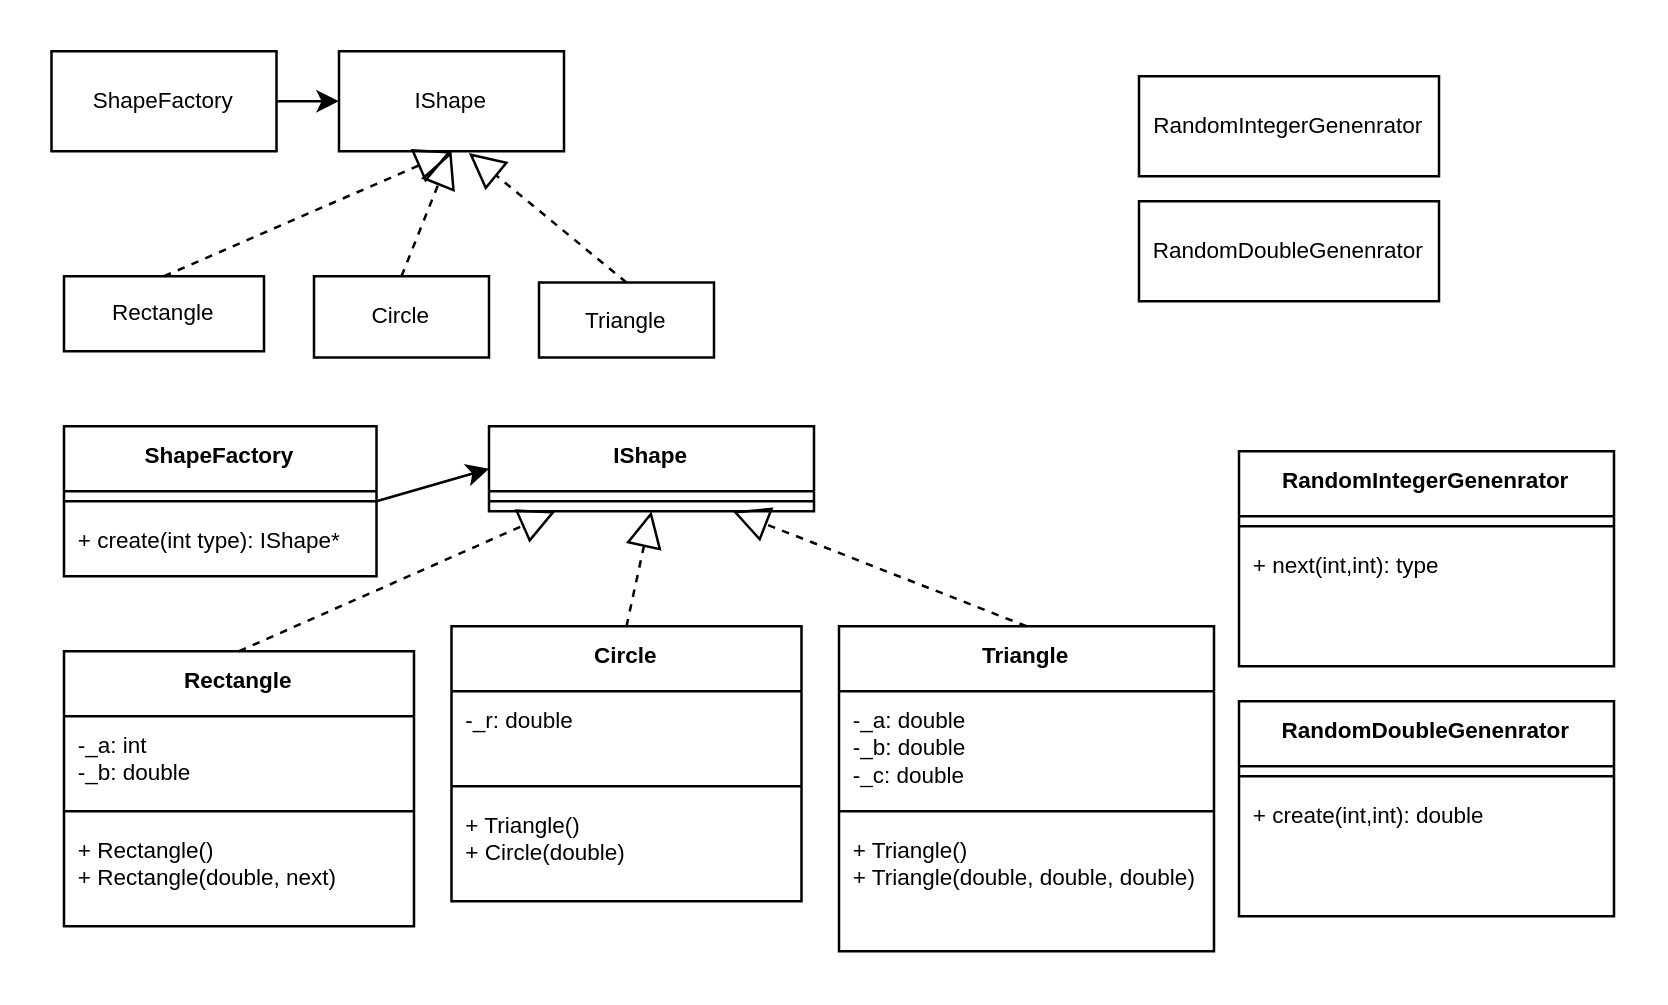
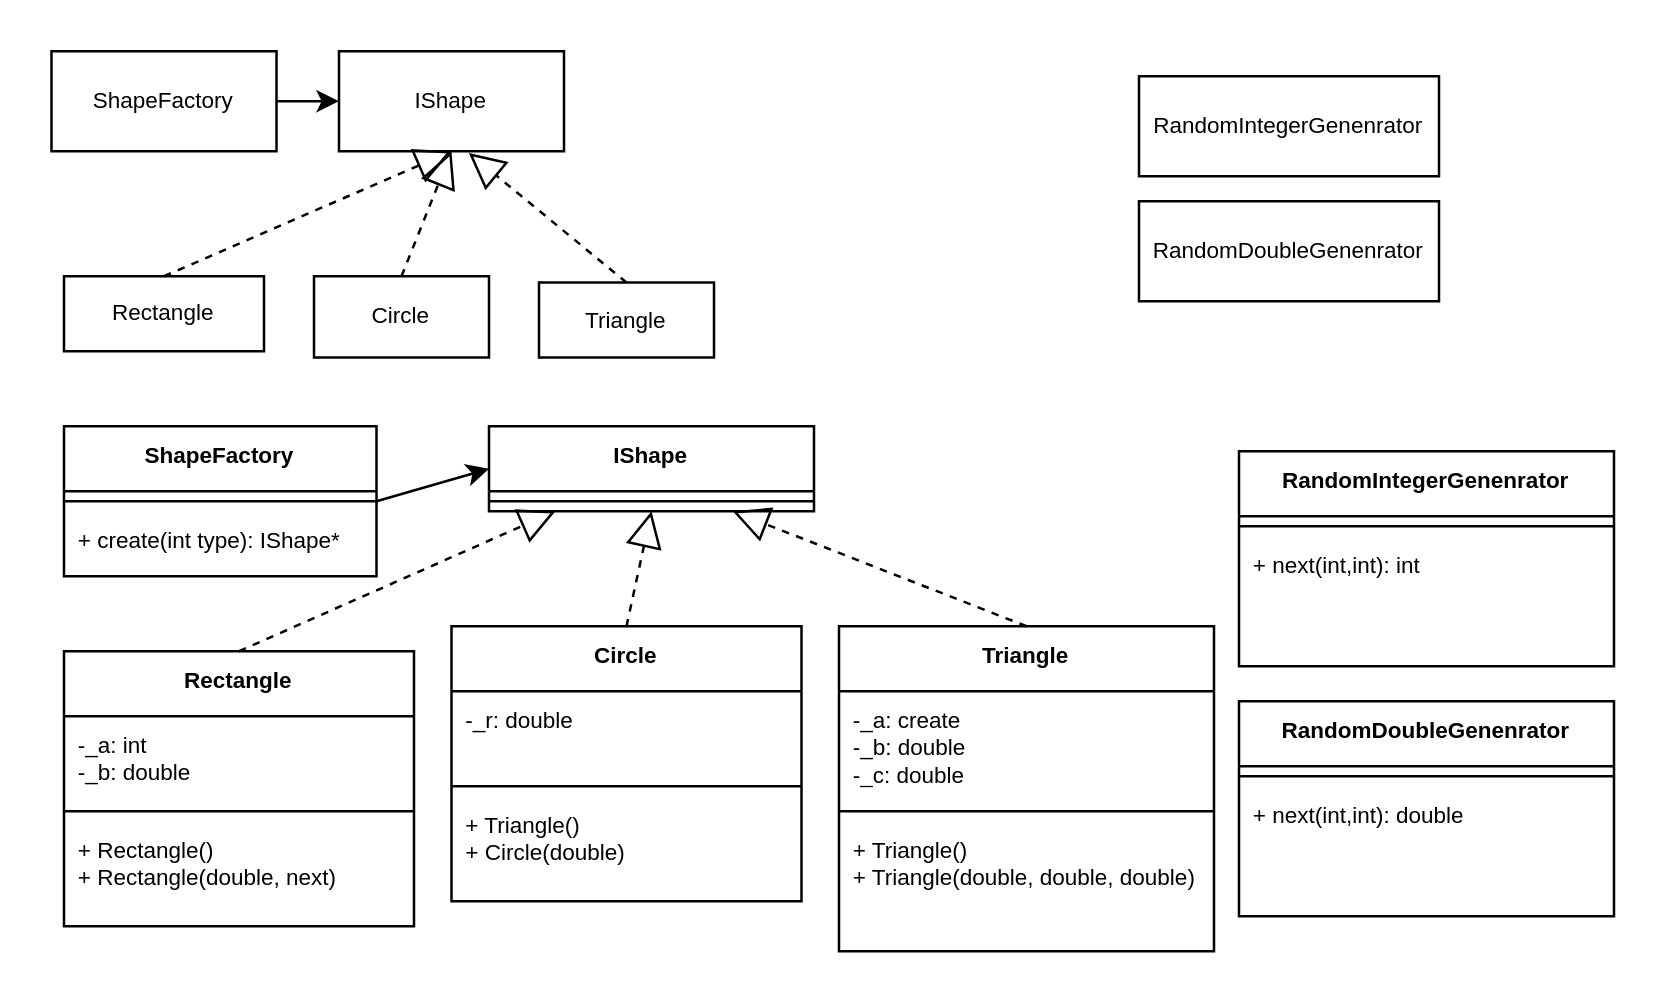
node "+ next(int,int): type": label "+ next(int,int): type" -> "+ next(int,int): int"
node "-_a: double -_b: double -_c: double": label "-_a: double -_b: double -_c: double" -> "-_a: create -_b: double -_c: double"
node "+ create(int,int): double": label "+ create(int,int): double" -> "+ next(int,int): double"
